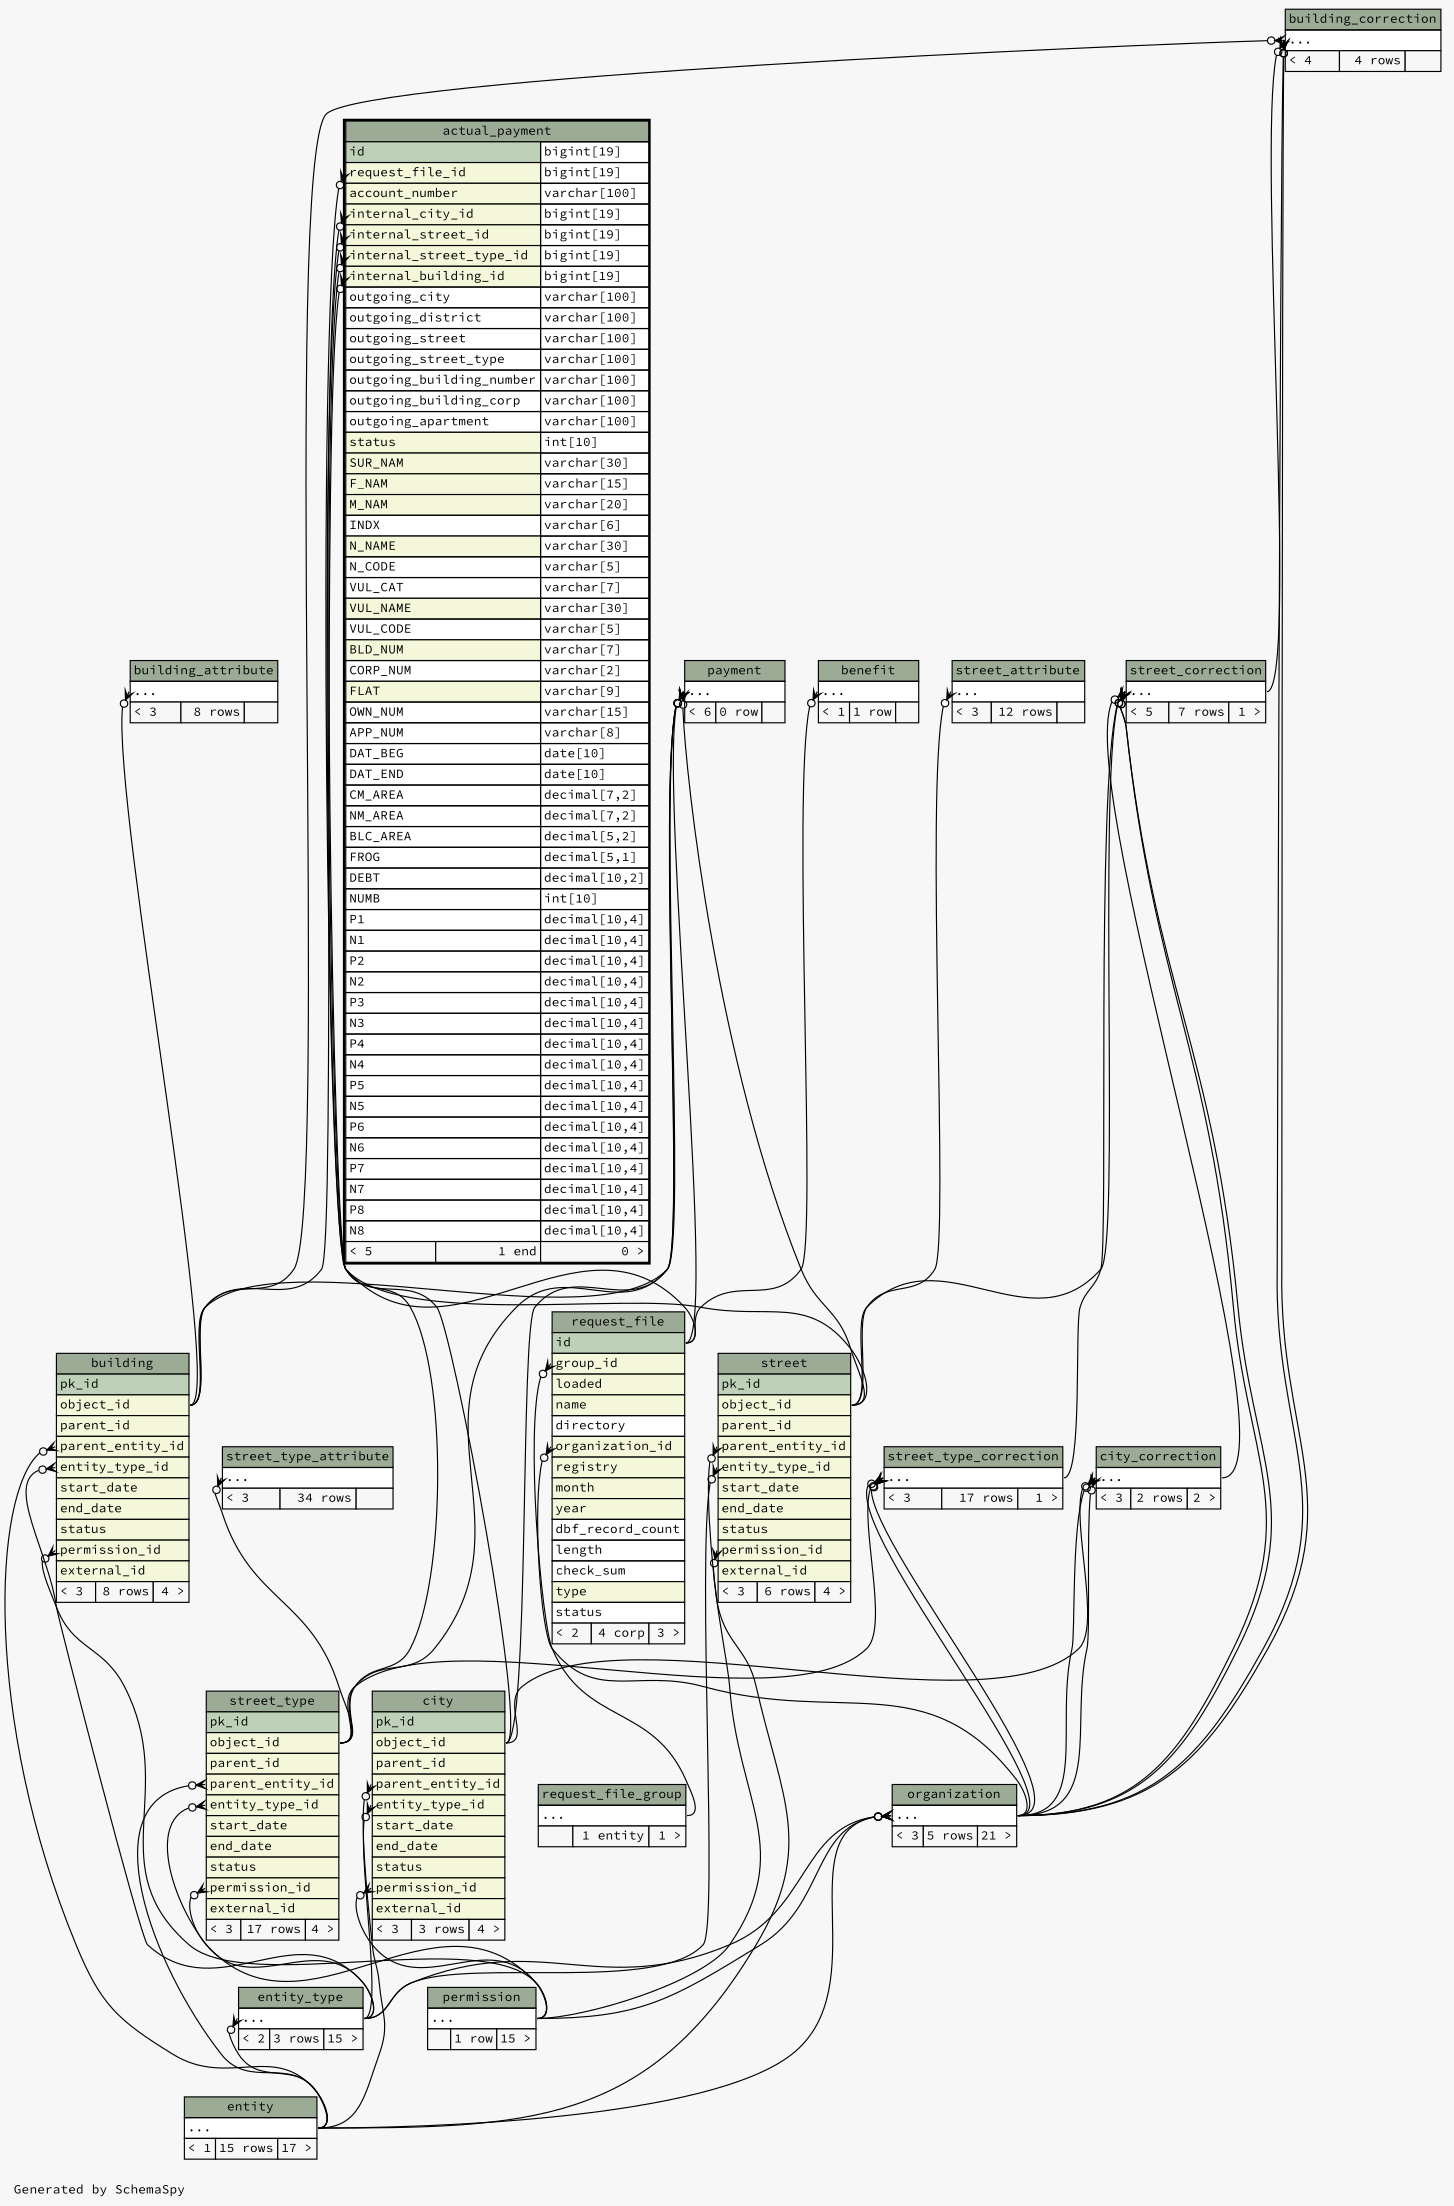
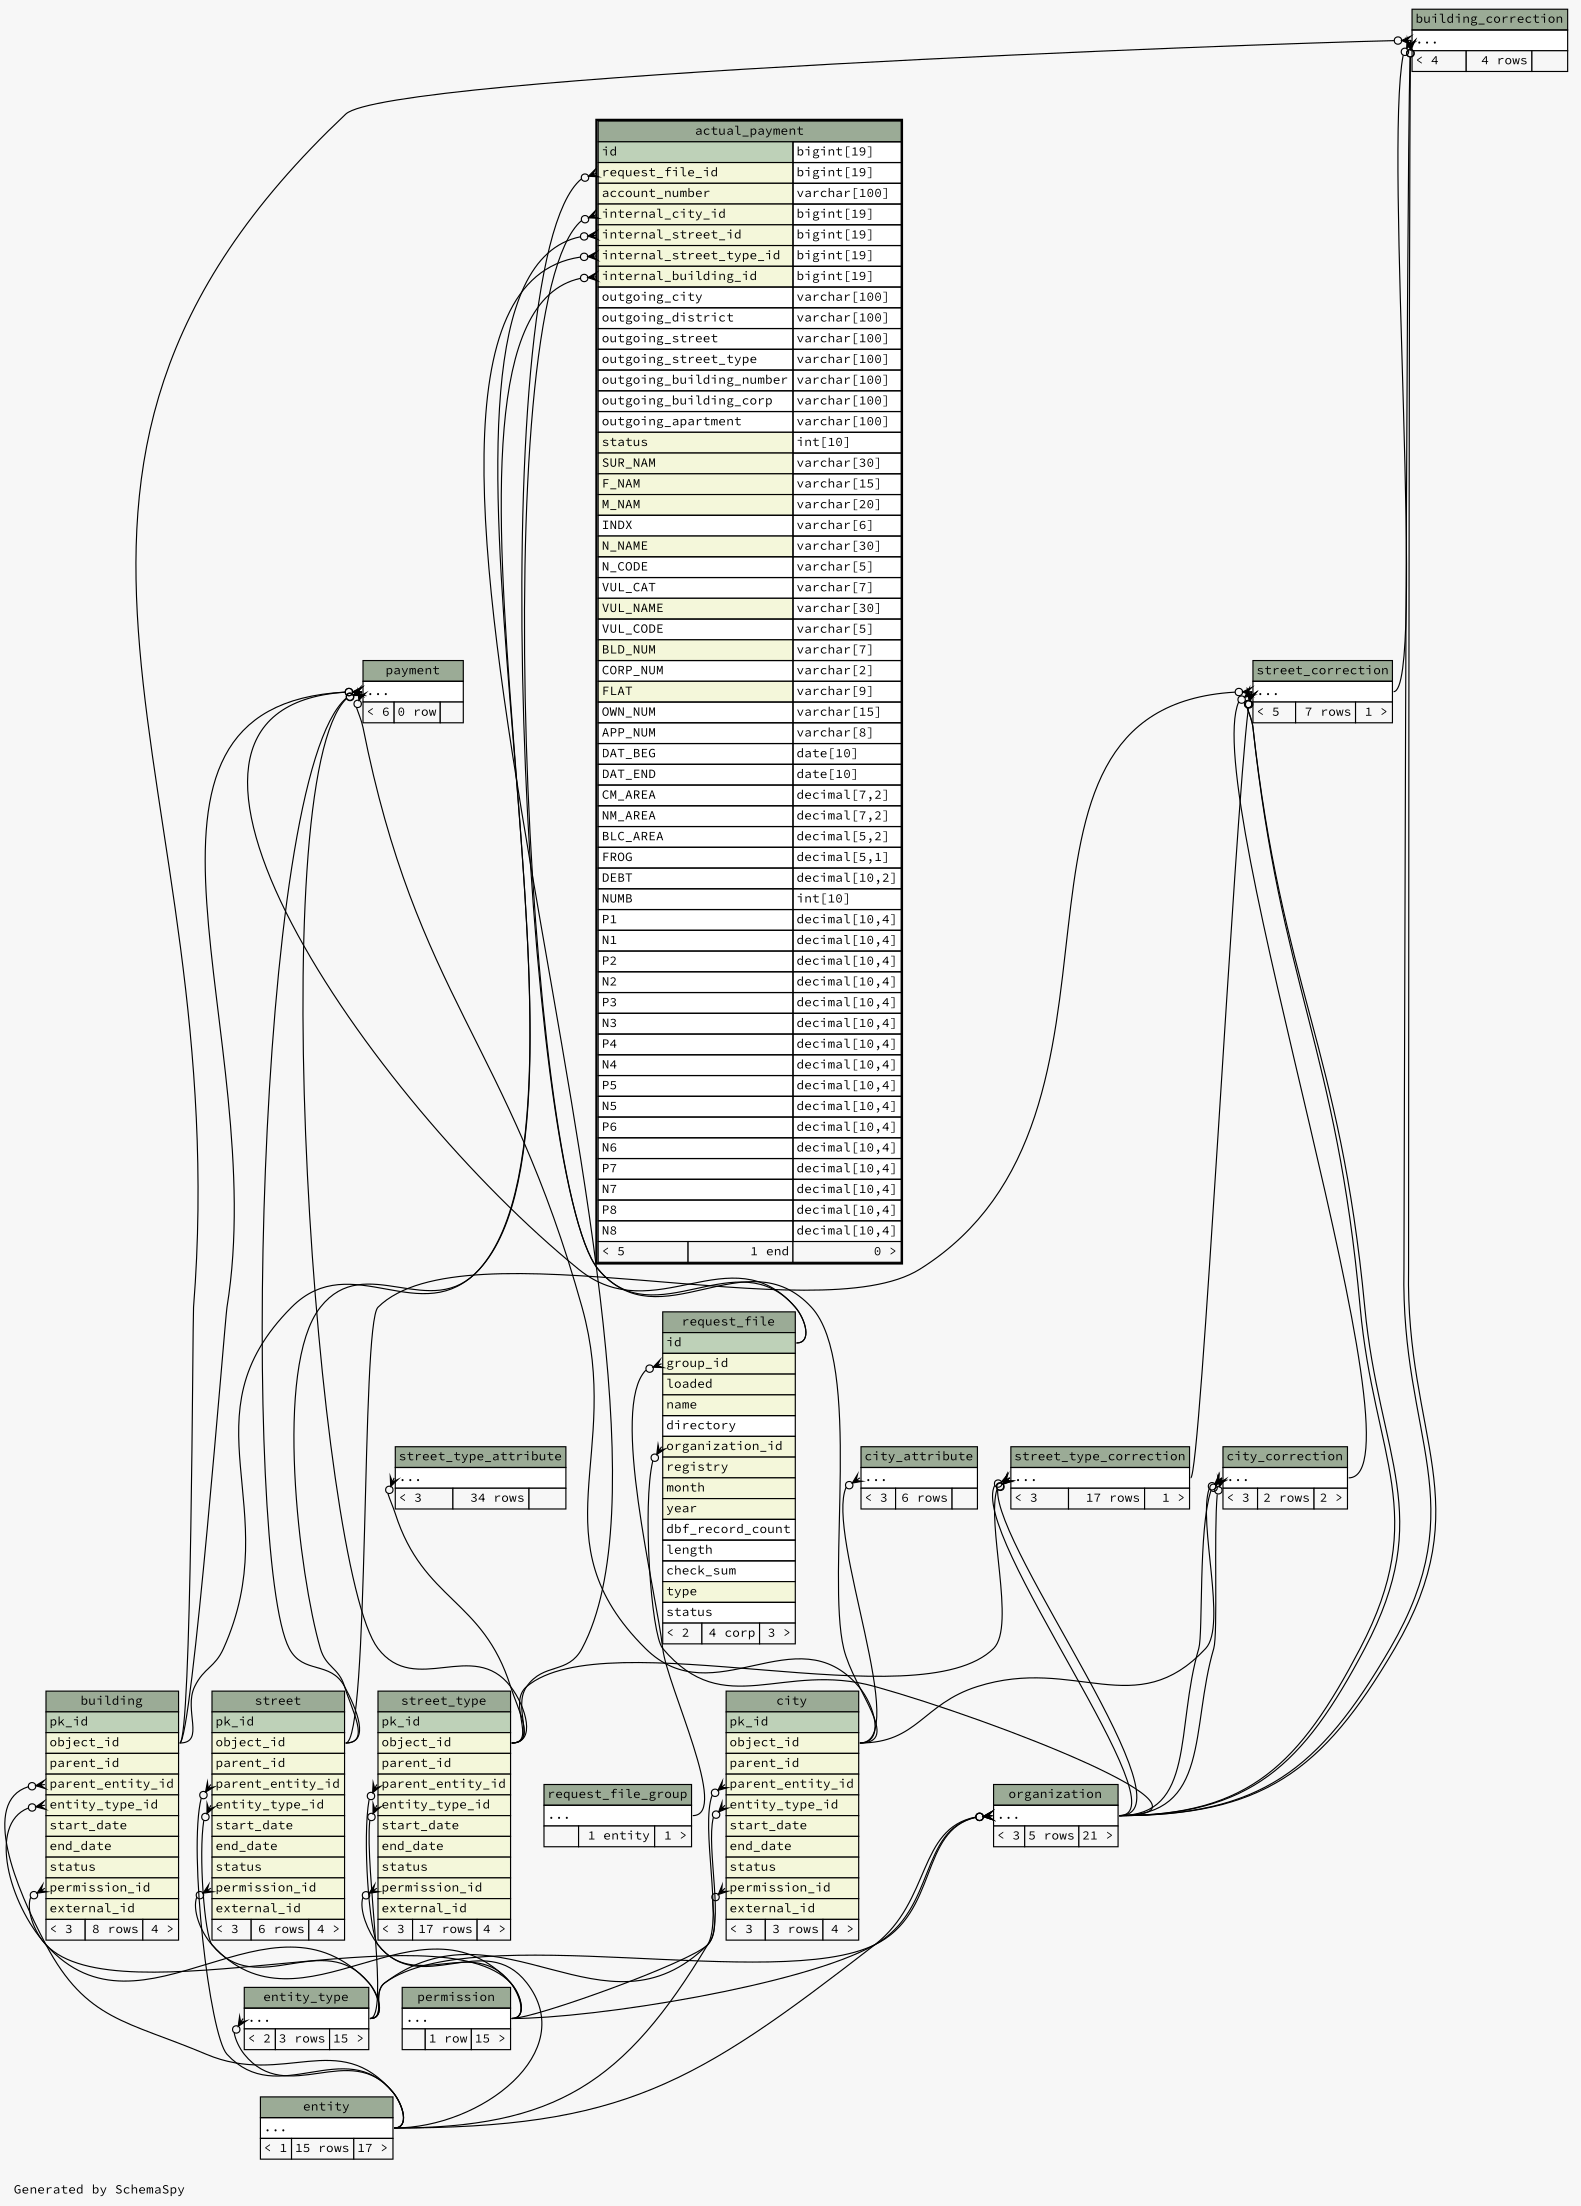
node "building_attribute": removed
node "benefit": removed
node "street_attribute": removed
node "city_attribute": added
